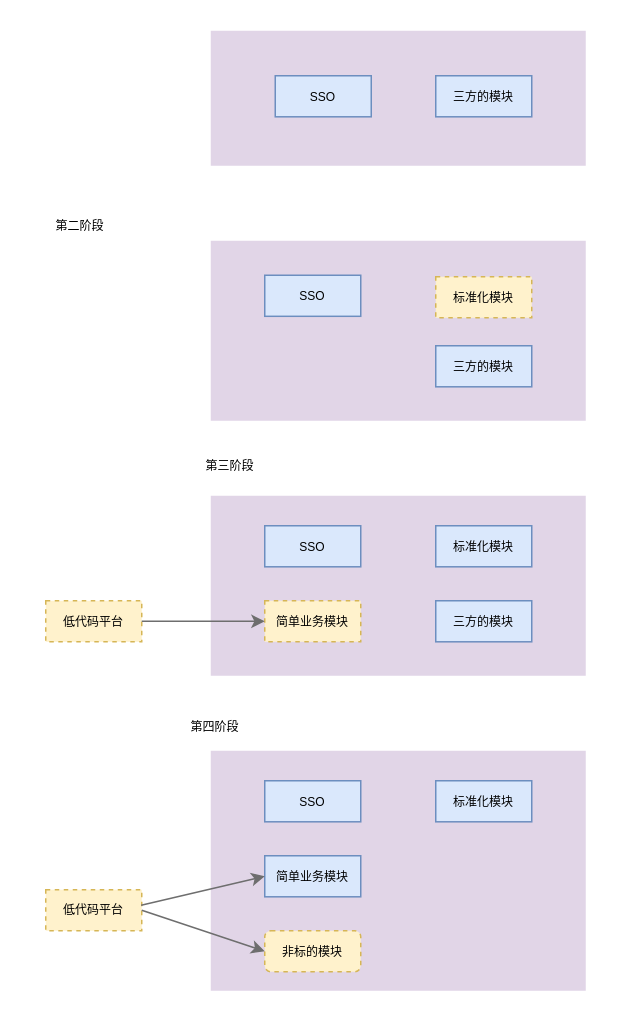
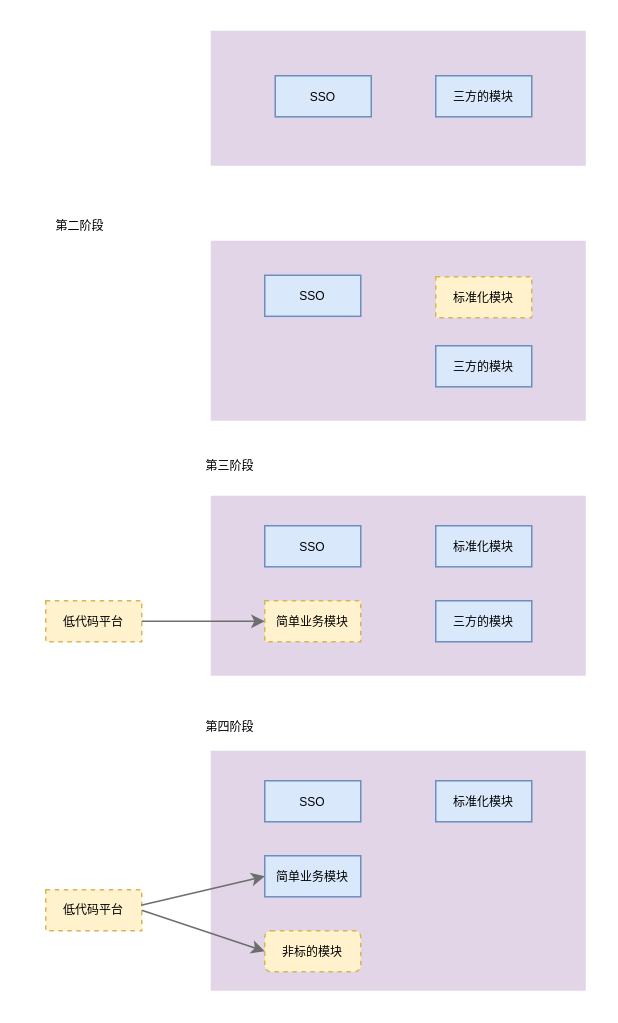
node "第四阶段": moved (215, 727) -> (230, 727)
